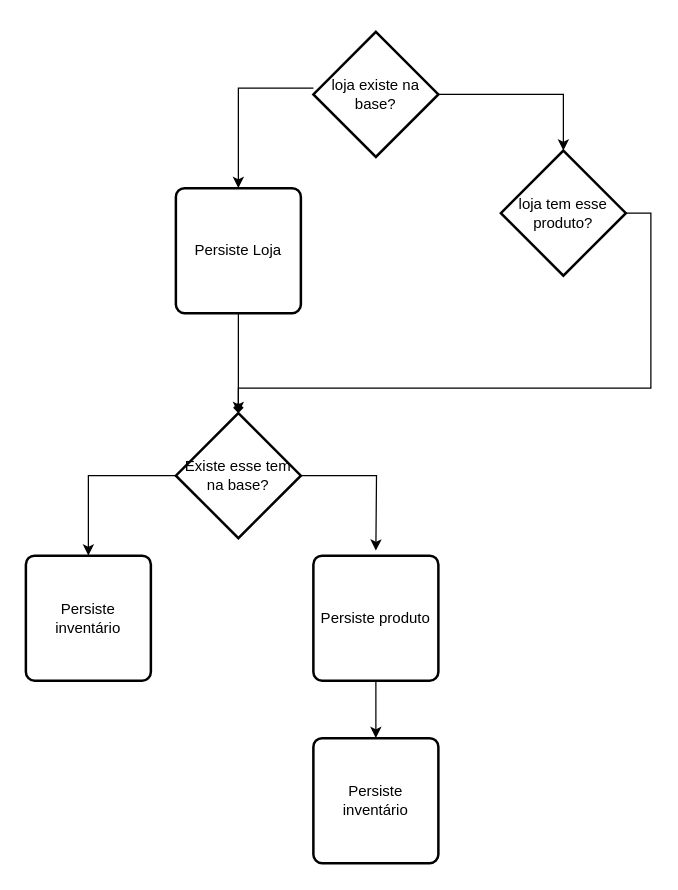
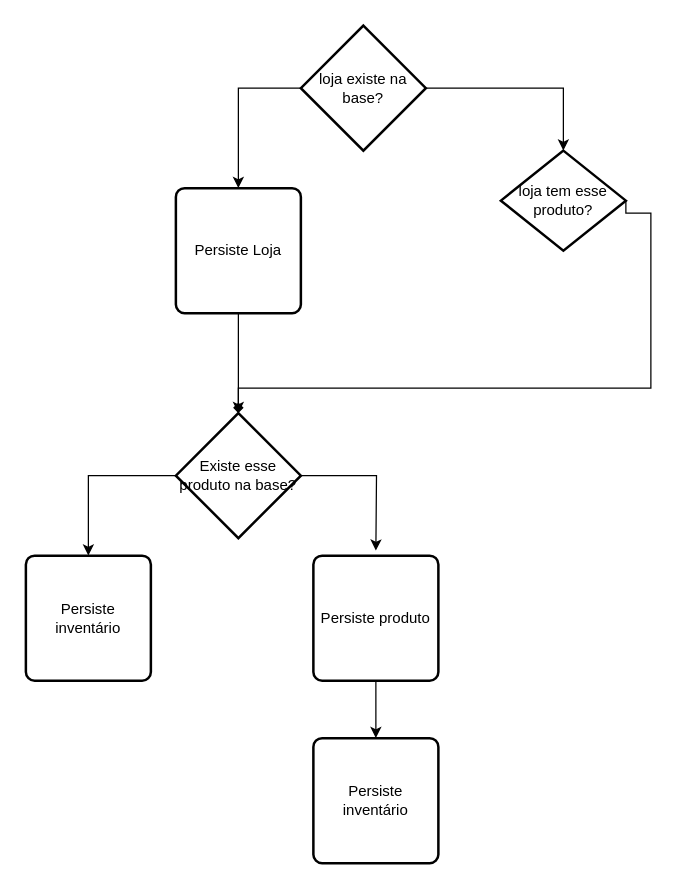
node "loja existe na base?": moved (376, 94) -> (363, 88)
node "loja tem esse produto?": size 125x125 -> 125x100
node "Existe esse tem na base?": label "Existe esse tem na base?" -> "Existe esse produto na base?"
